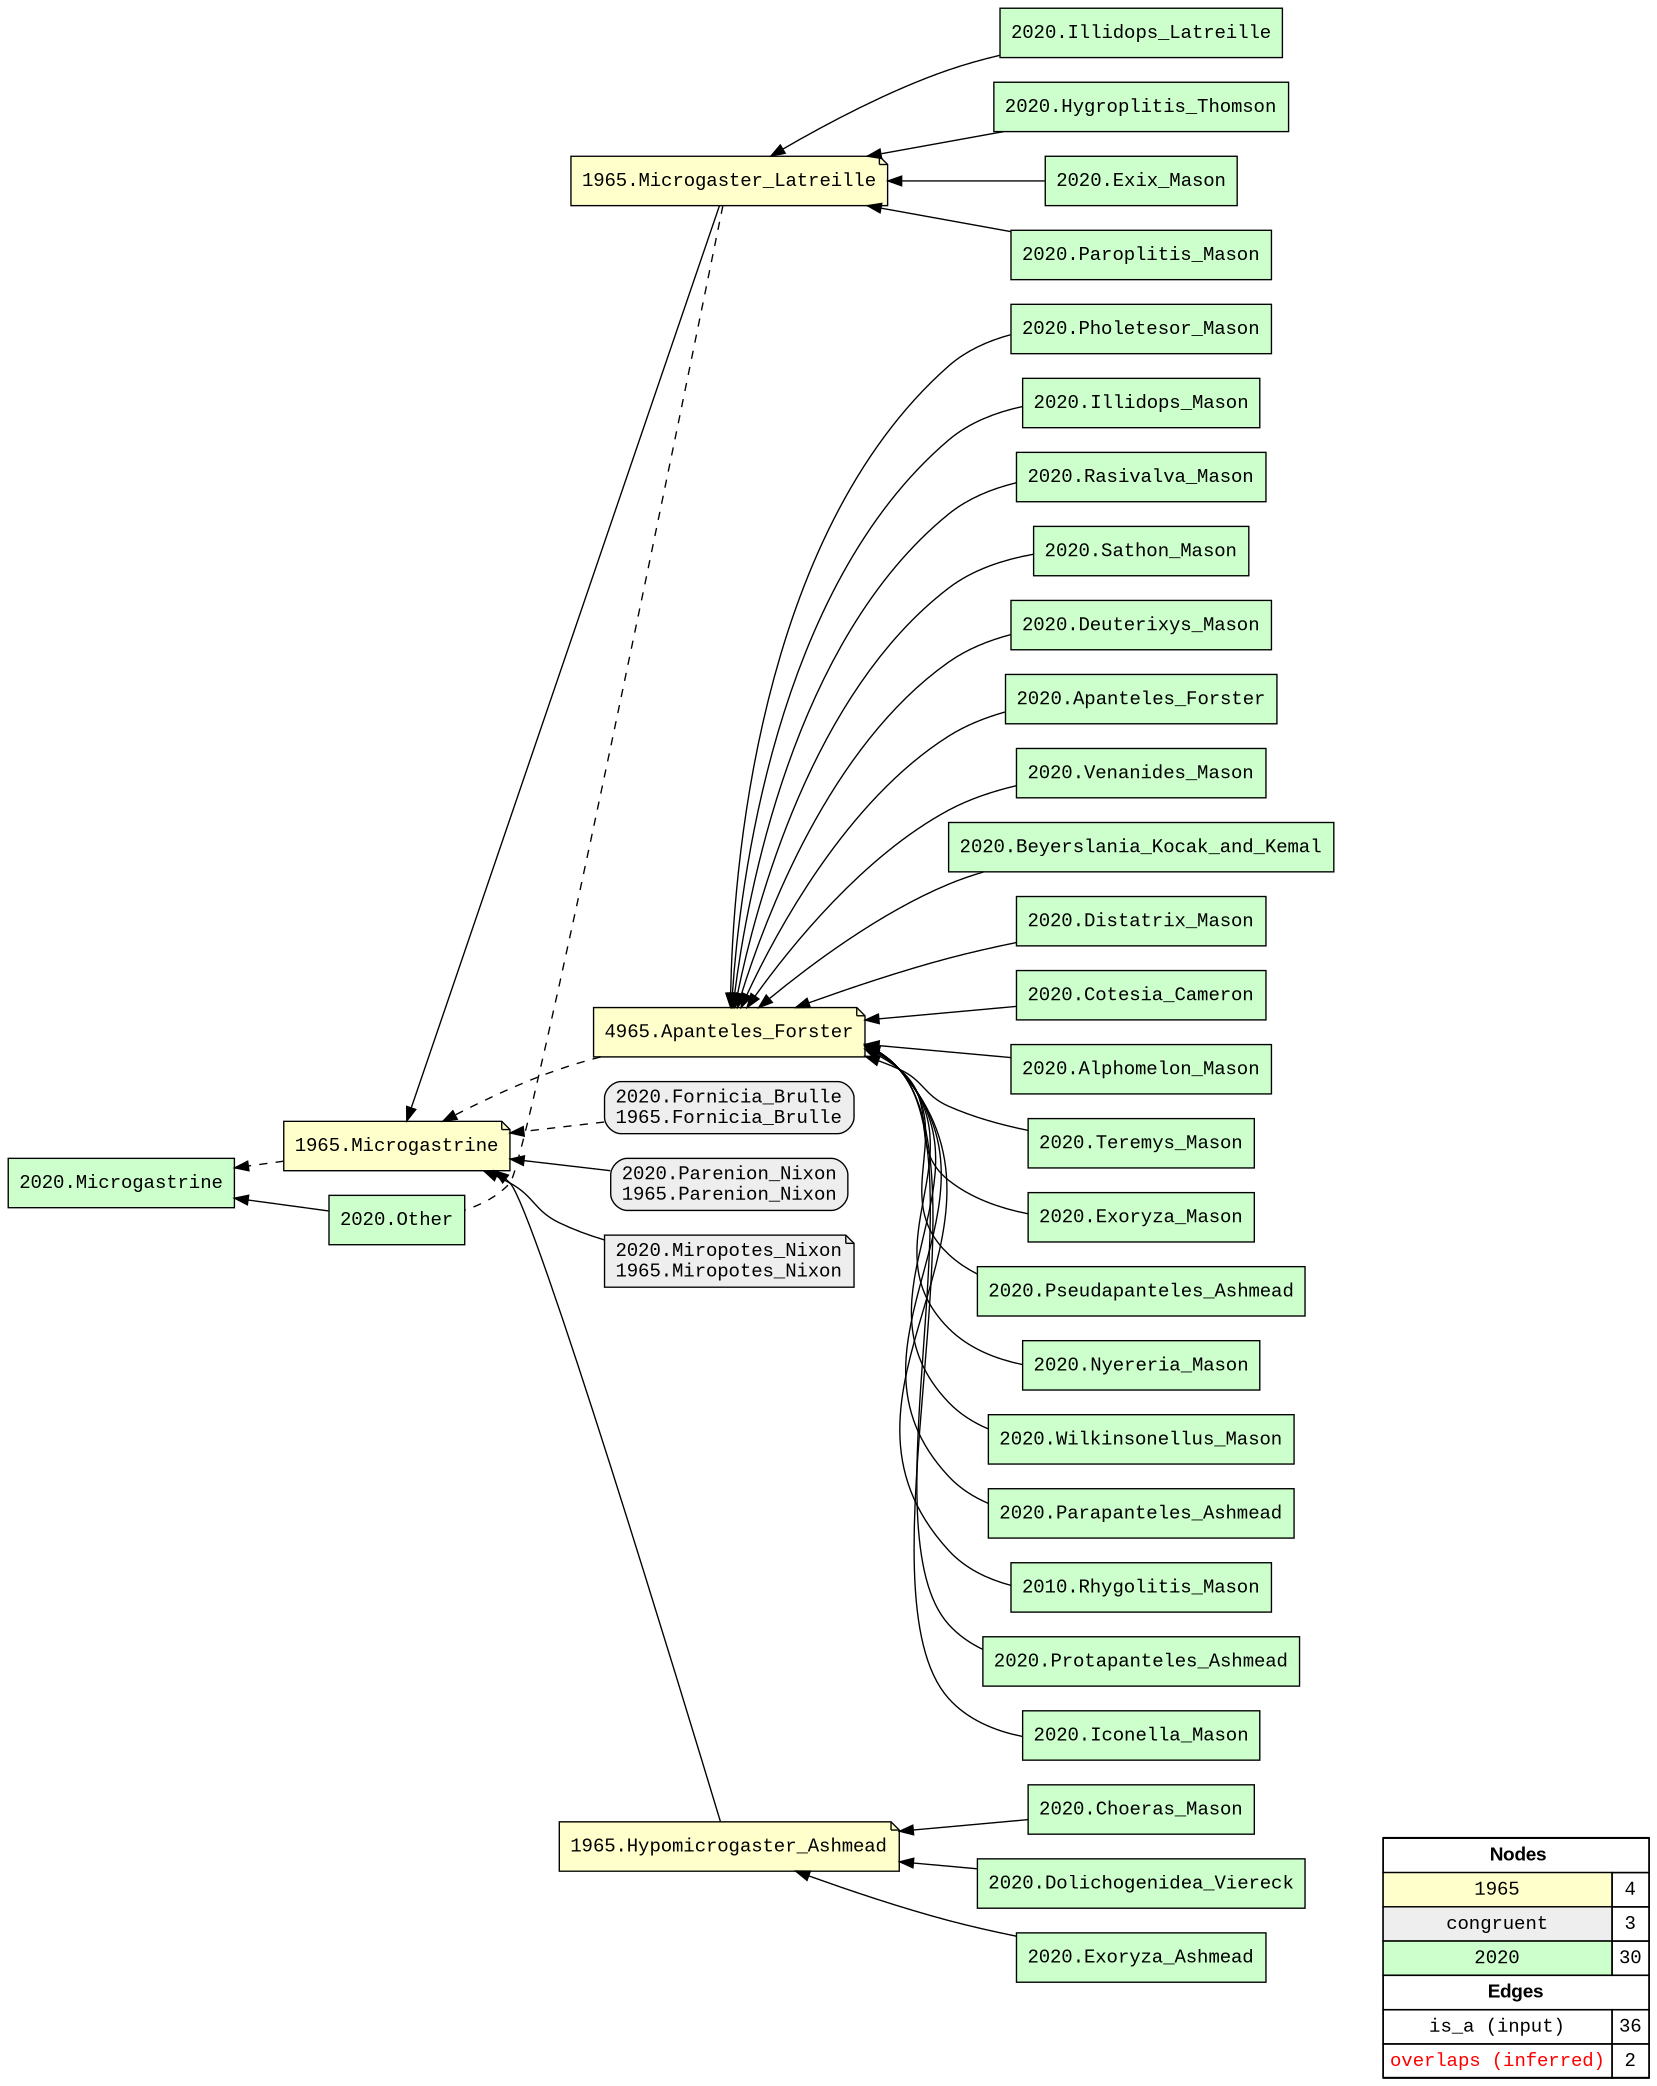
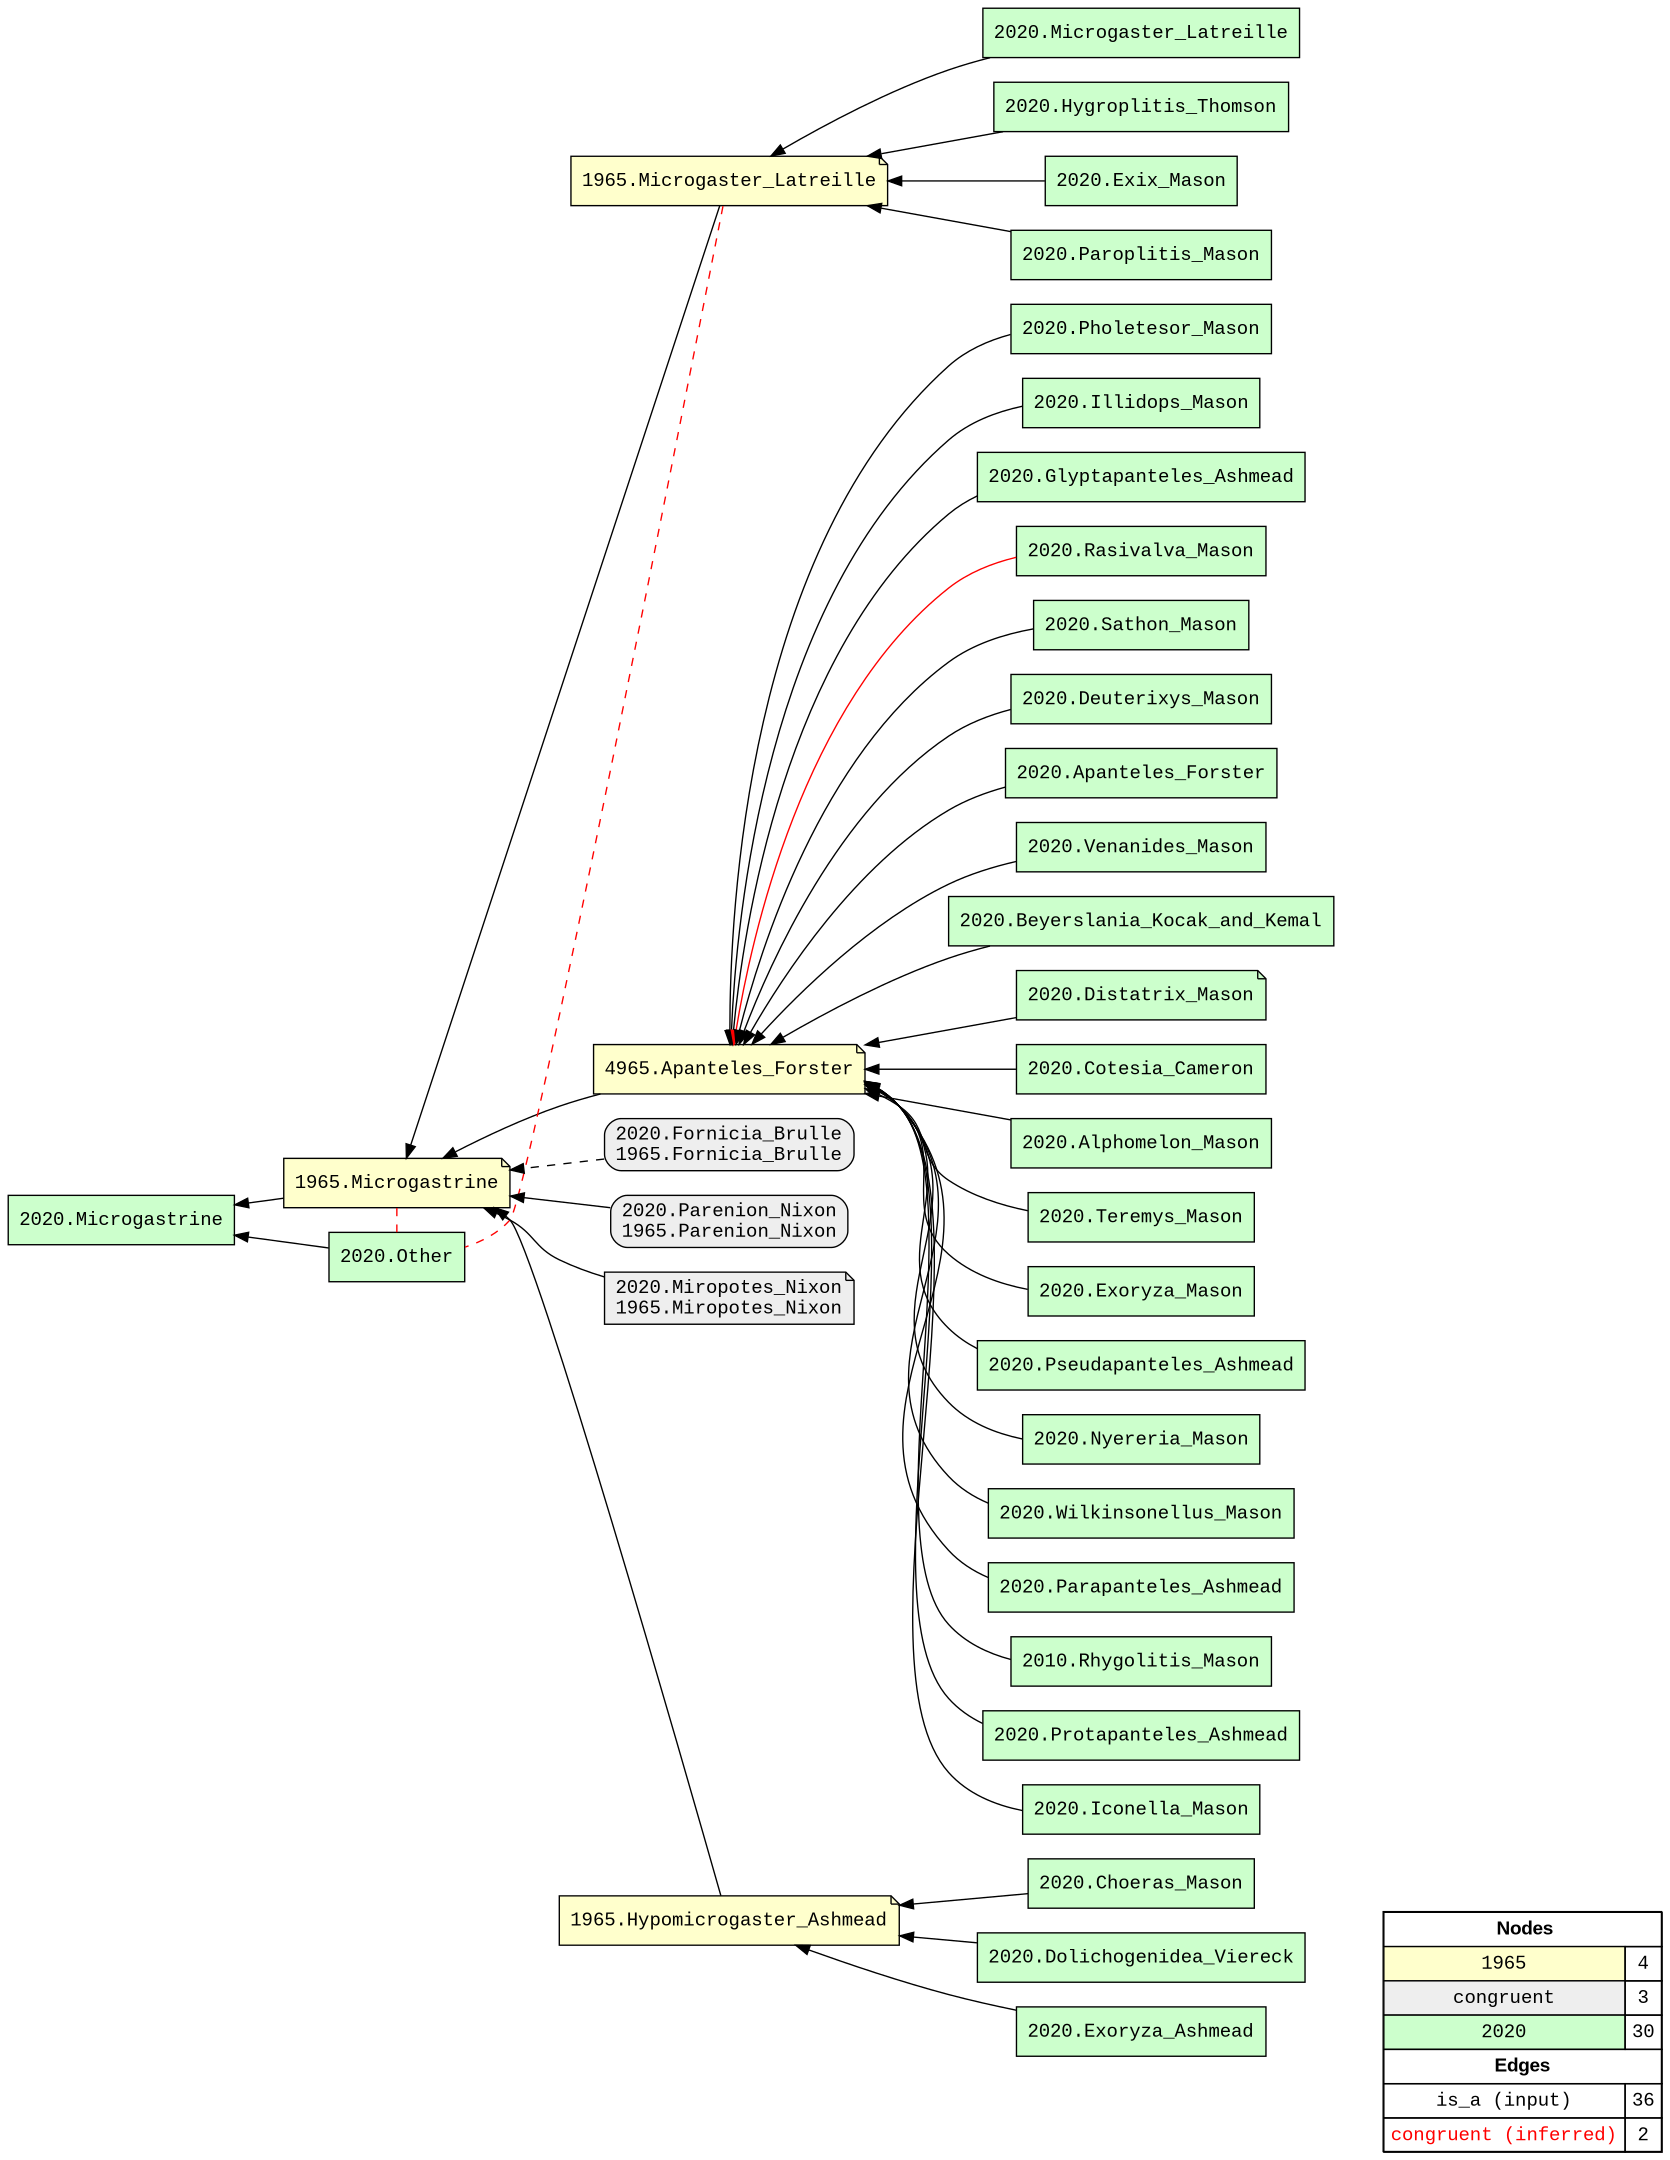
node "2020.Illidops_Latreille": label "2020.Illidops_Latreille" -> "2020.Microgaster_Latreille"
node "2020.Glyptapanteles_Ashmead": added
edge "2020.Rasivalva_Mason" -> "4965.Apanteles_Forster": color #000000 -> #ff0000
edge "1965.Microgaster_Latreille" -- "2020.Other": color #000000 -> #ff0000
node "2020.Distatrix_Mason": shape box -> note
edge "4965.Apanteles_Forster" -> "1965.Microgastrine": style dashed -> solid
edge "1965.Microgastrine" -> "2020.Microgastrine": style dashed -> solid
edge "1965.Microgastrine" -- "2020.Other": added
node "Nodes": text "overlaps (inferred)" -> "congruent (inferred)"
